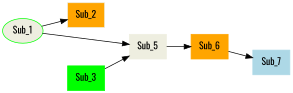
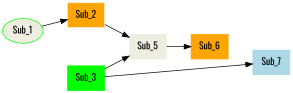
edge "Sub_1" -> "Sub_5": now "Sub_2" -> "Sub_5"
edge "Sub_6" -> "Sub_7": now "Sub_3" -> "Sub_7"
